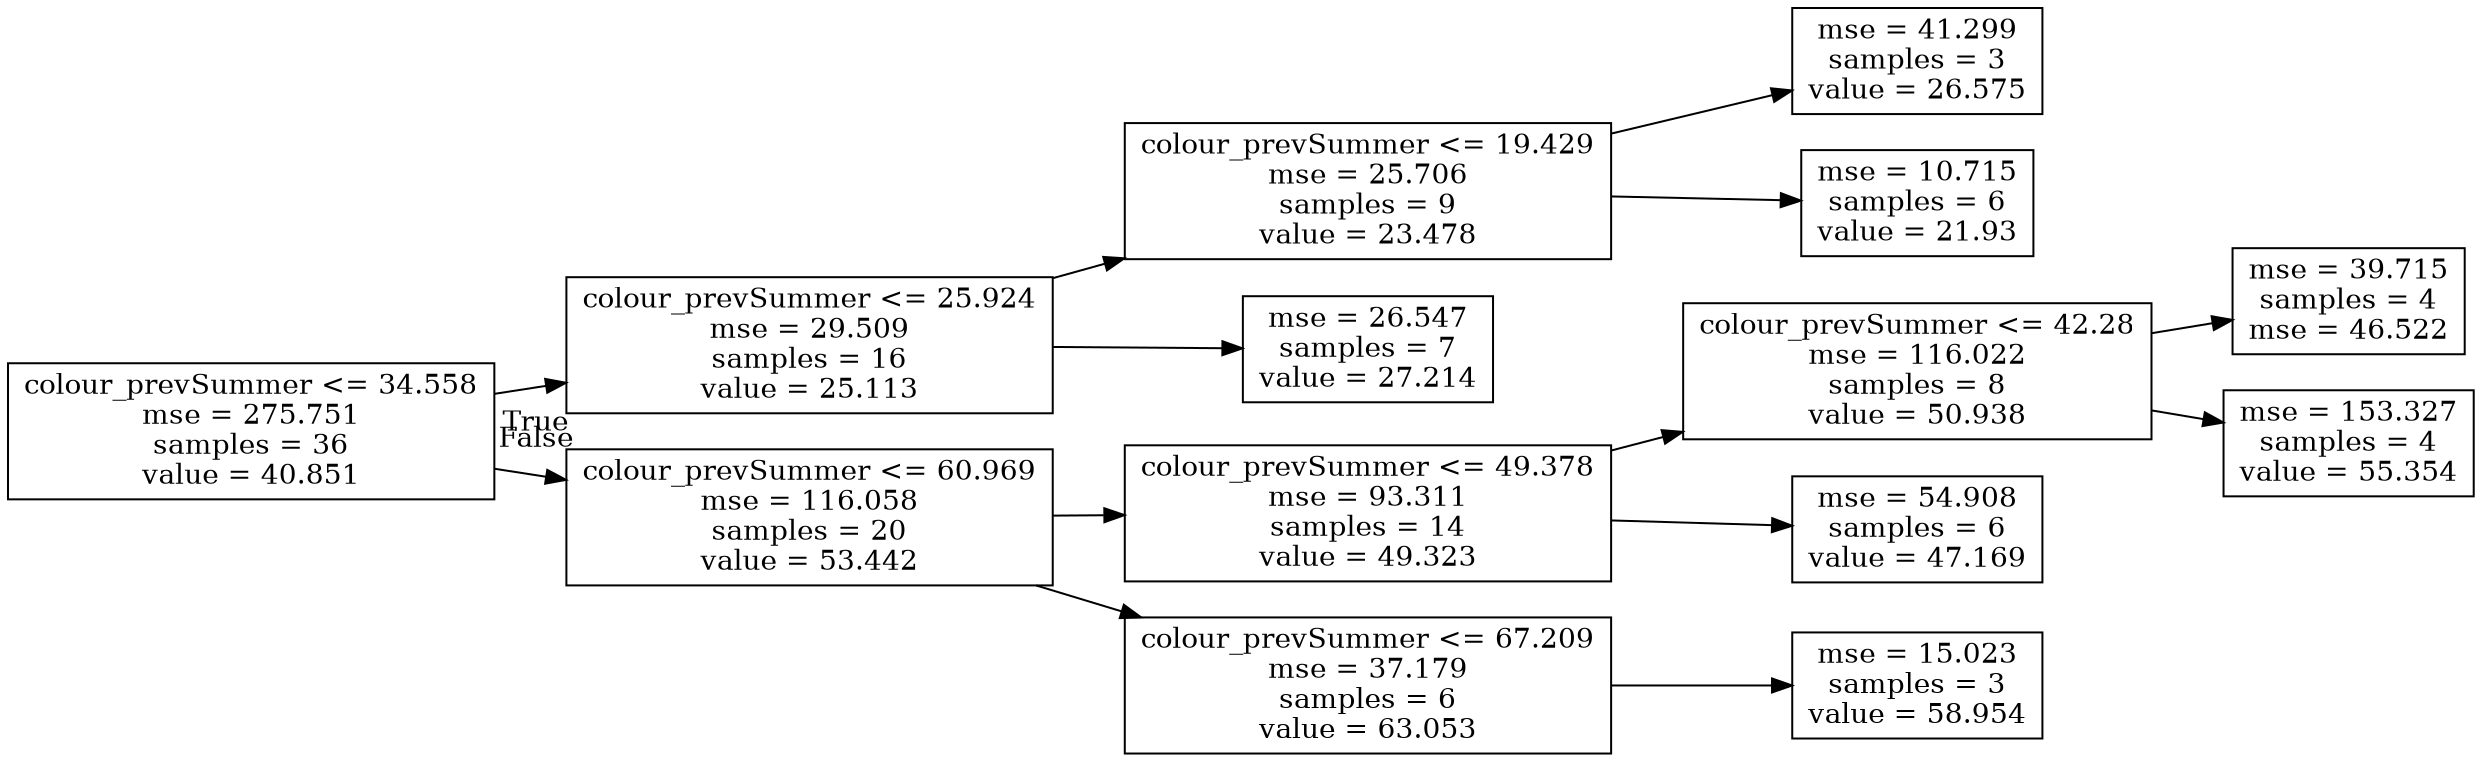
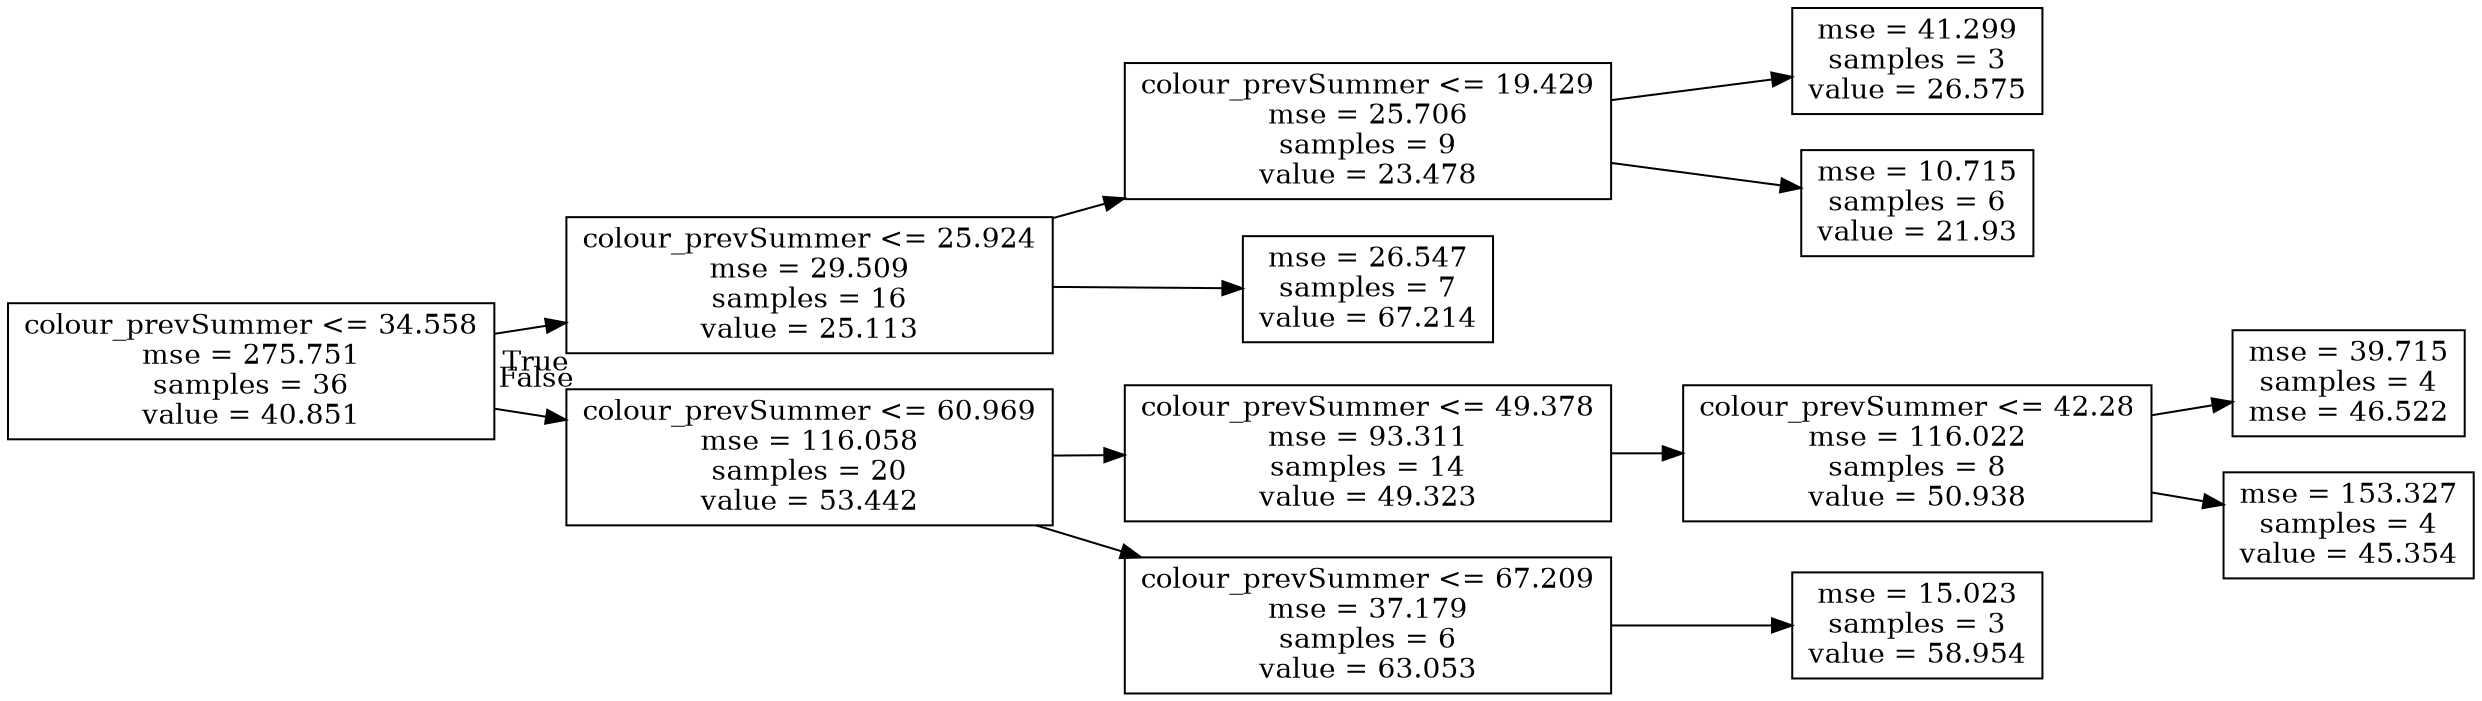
node "mse = 26.547 samples = 7 value = 27.214": label "mse = 26.547 samples = 7 value = 27.214" -> "mse = 26.547 samples = 7 value = 67.214"
node "mse = 153.327 samples = 4 value = 55.354": label "mse = 153.327 samples = 4 value = 55.354" -> "mse = 153.327 samples = 4 value = 45.354"
node "mse = 54.908 samples = 6 value = 47.169": removed
